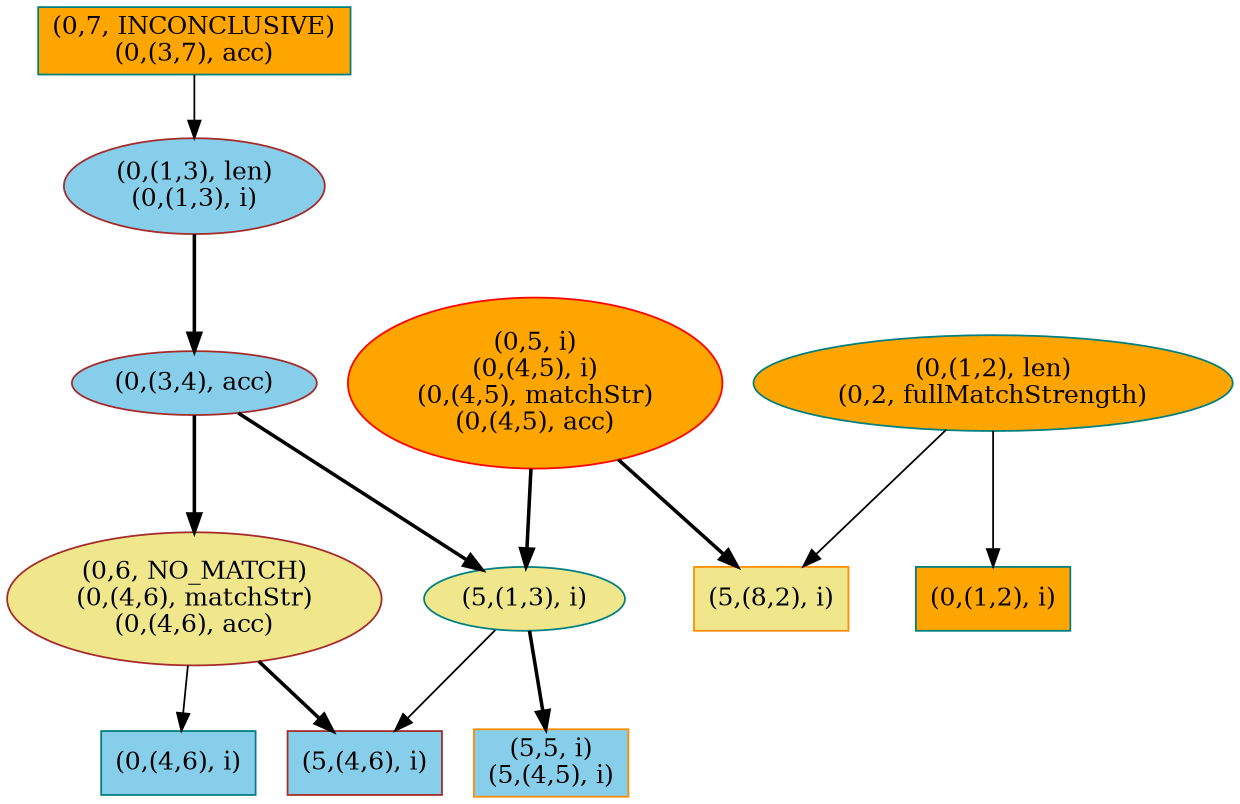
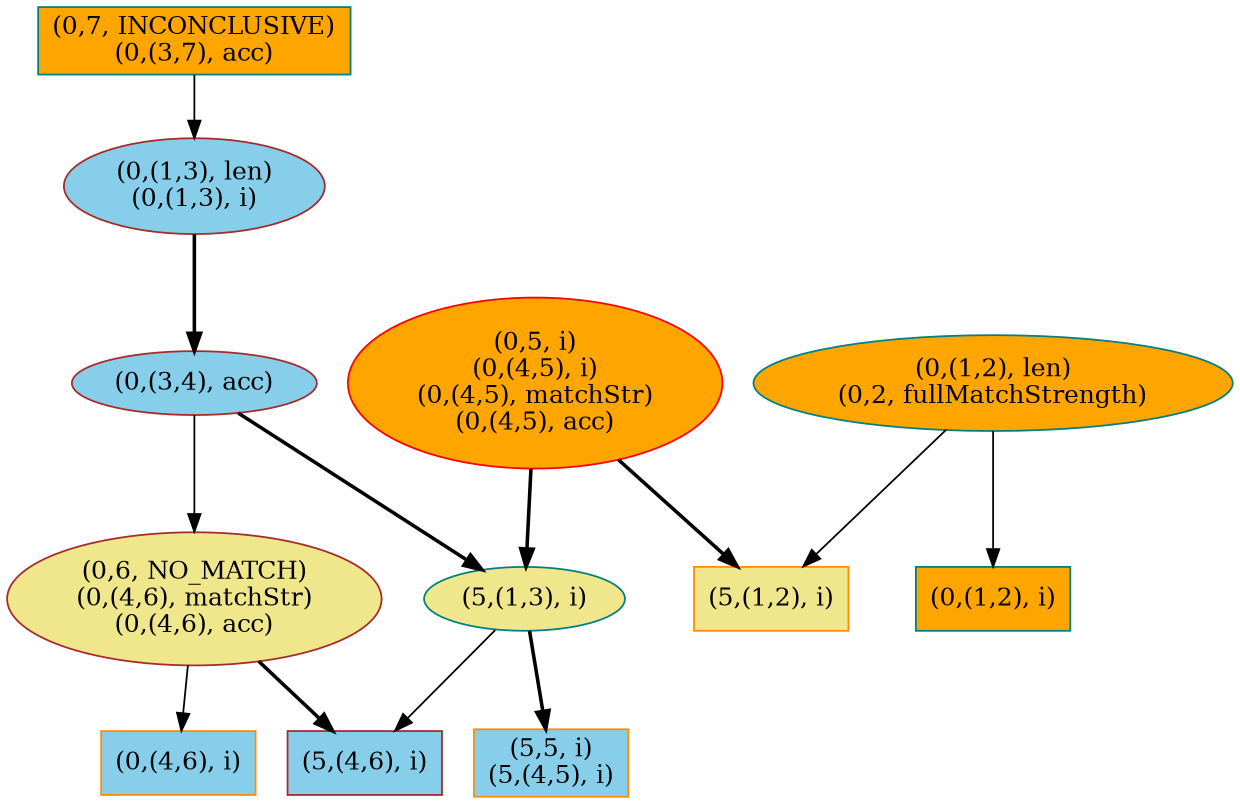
edge "(0,(3,4), acc)" -> "(0,6, NO_MATCH) (0,(4,6), matchStr) (0,(4,6), acc)": style bold -> solid
node "(5,(8,2), i)": label "(5,(8,2), i)" -> "(5,(1,2), i)"
node "(0,(4,6), i)": color teal -> darkorange
